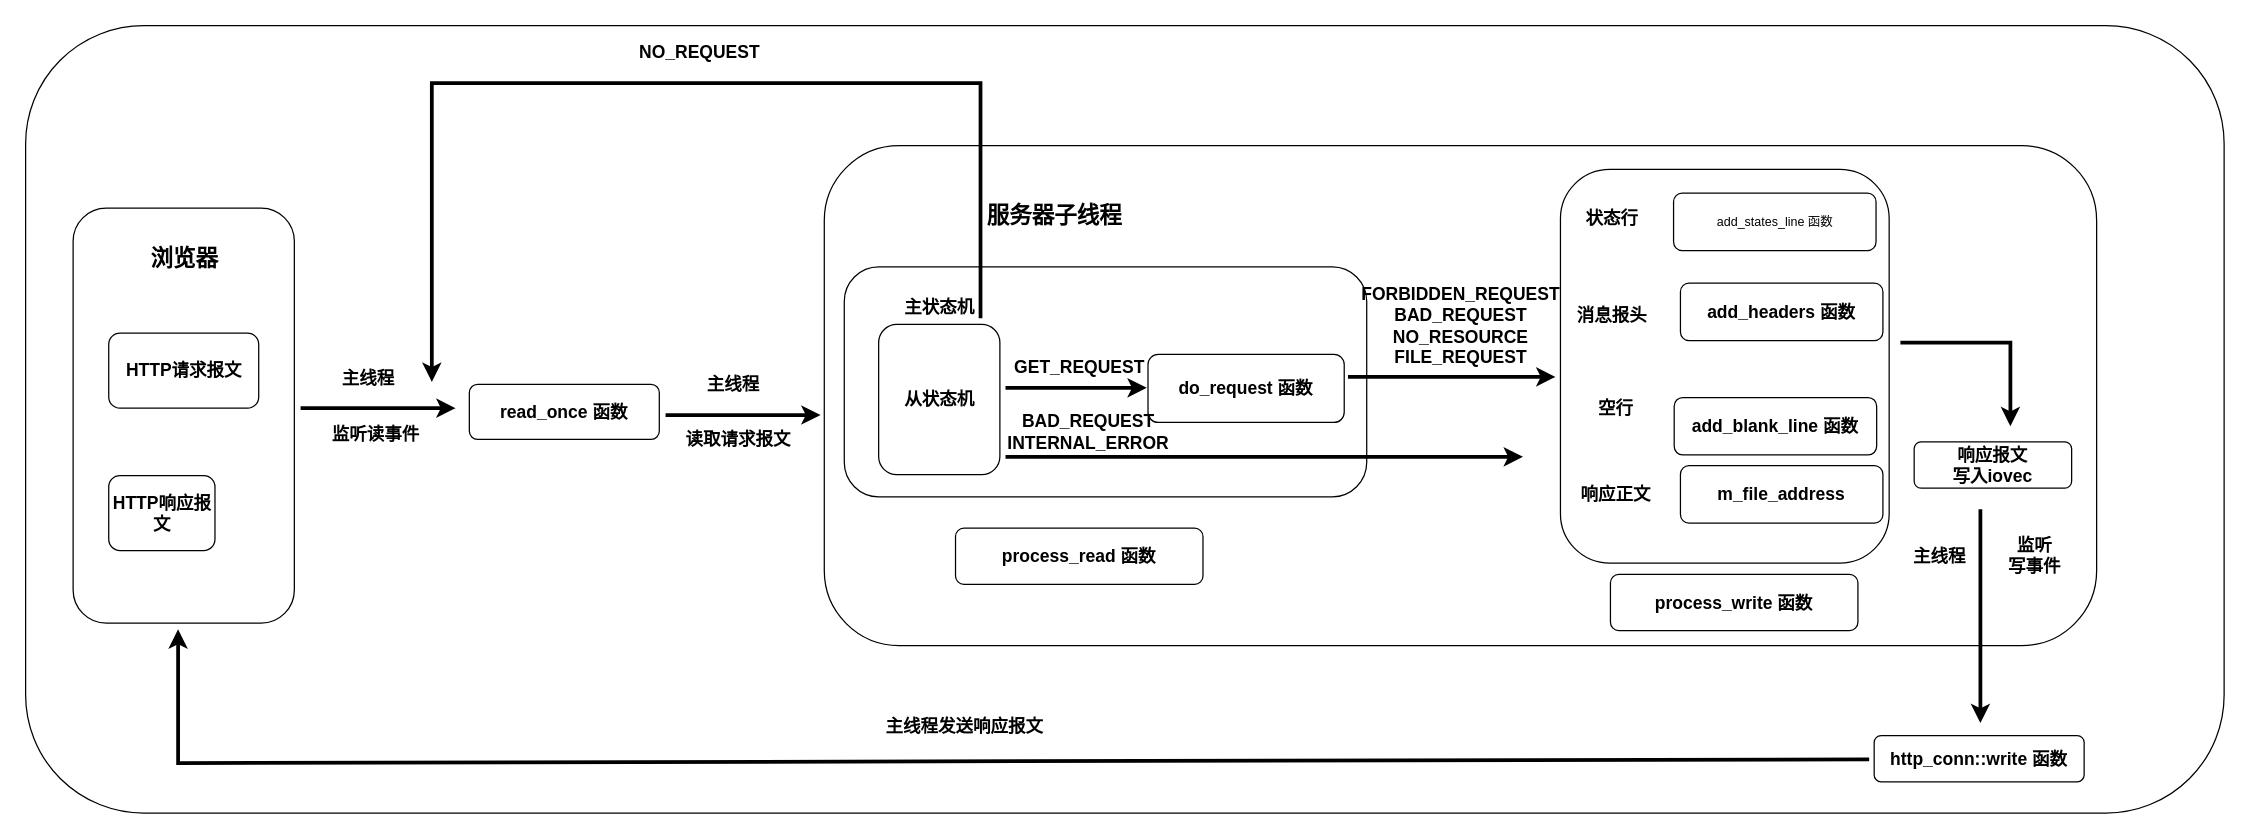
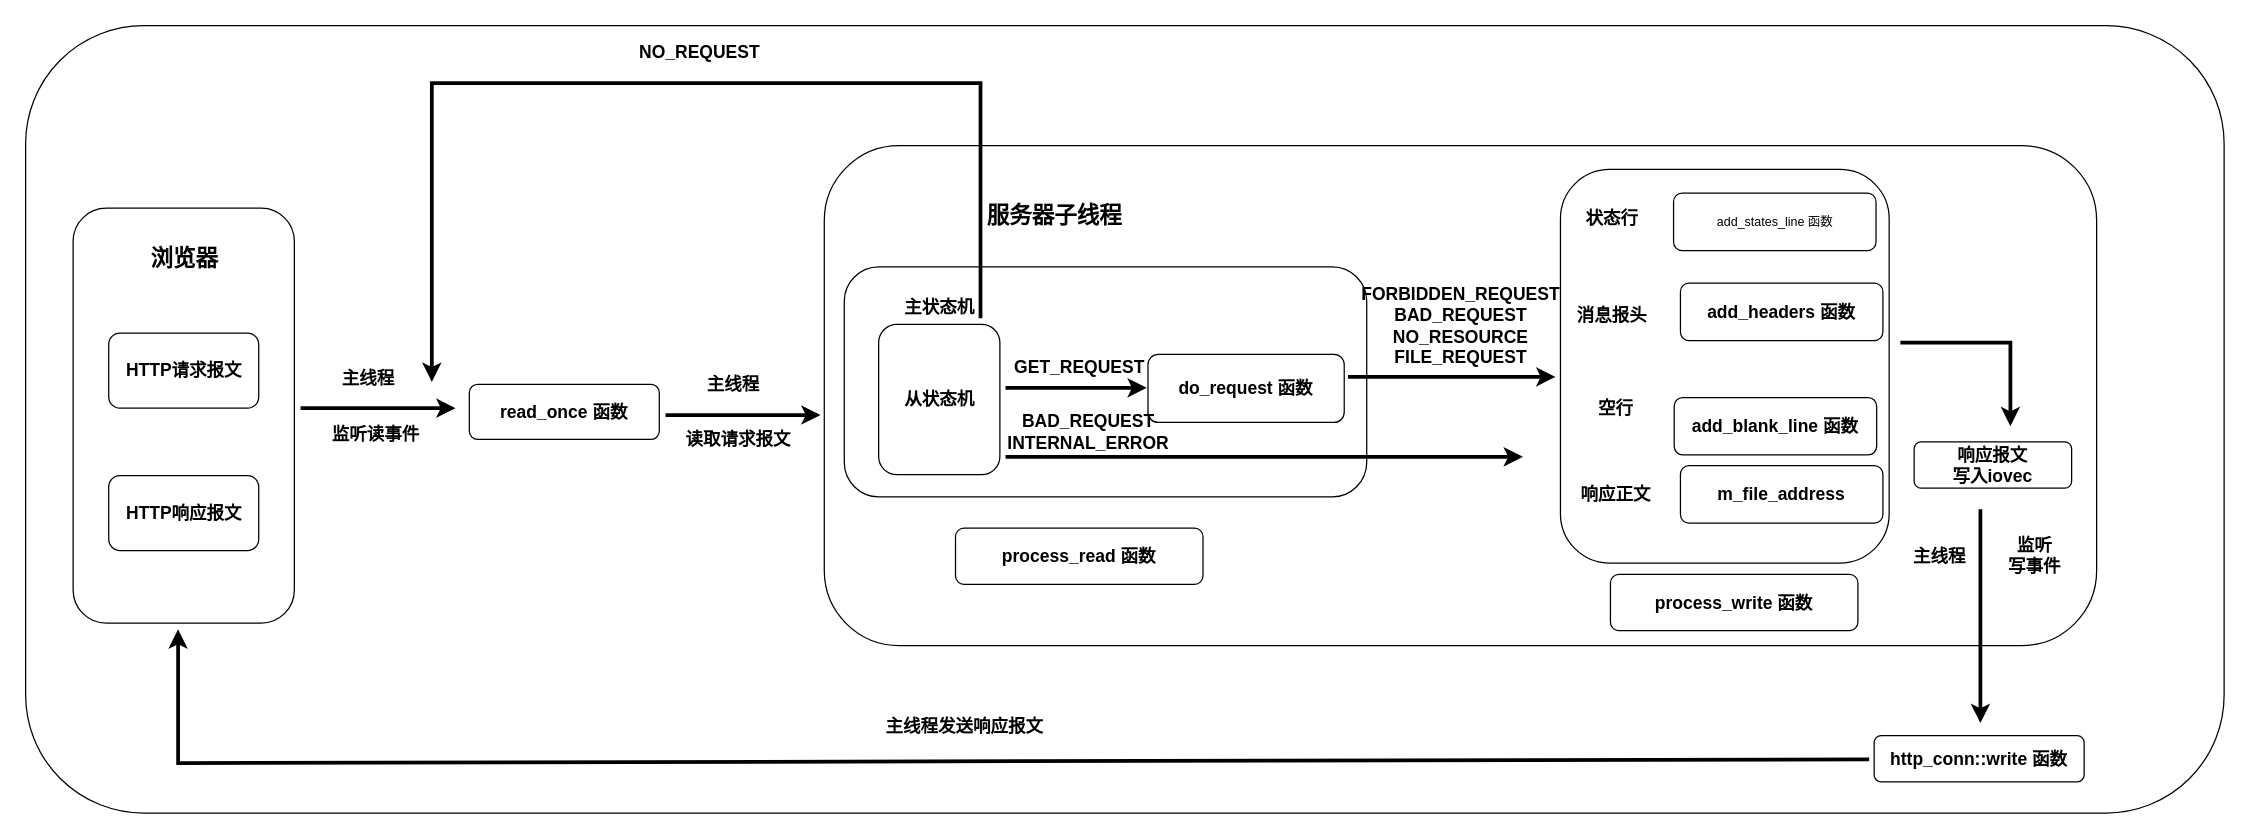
node "HTTP响应报文": size 106x75 -> 150x75
